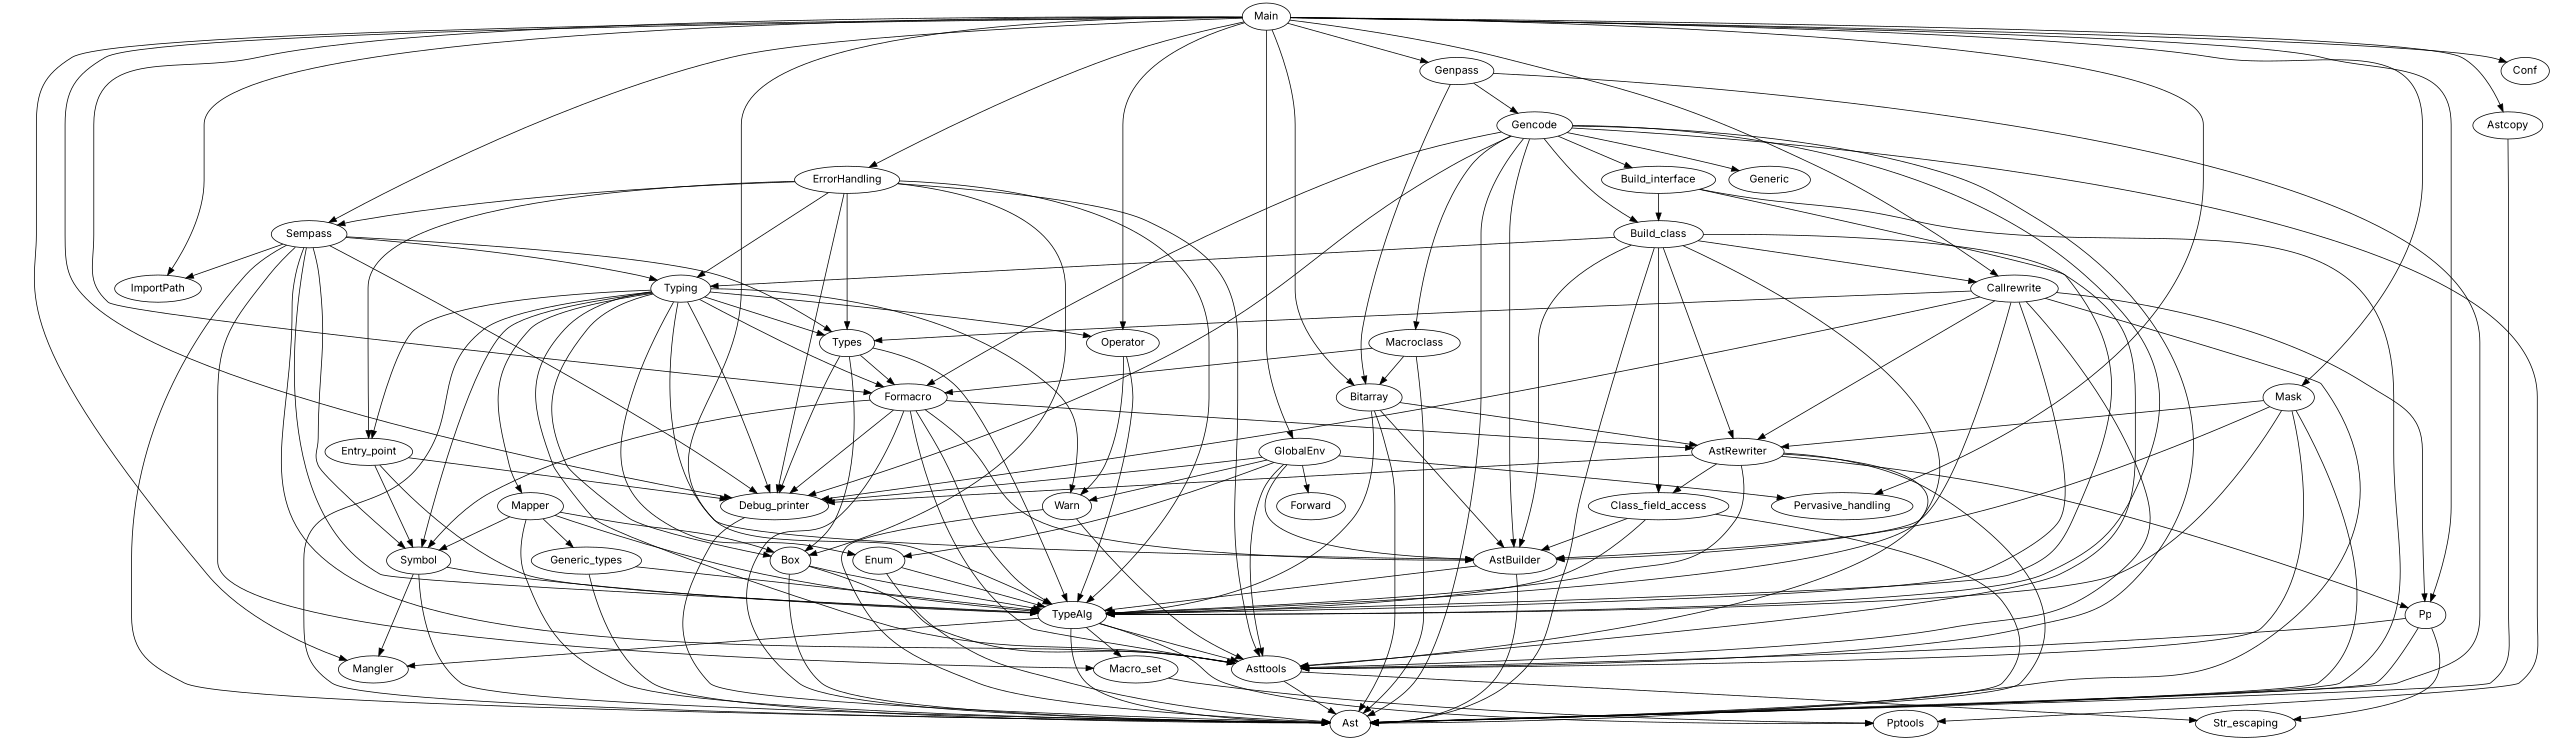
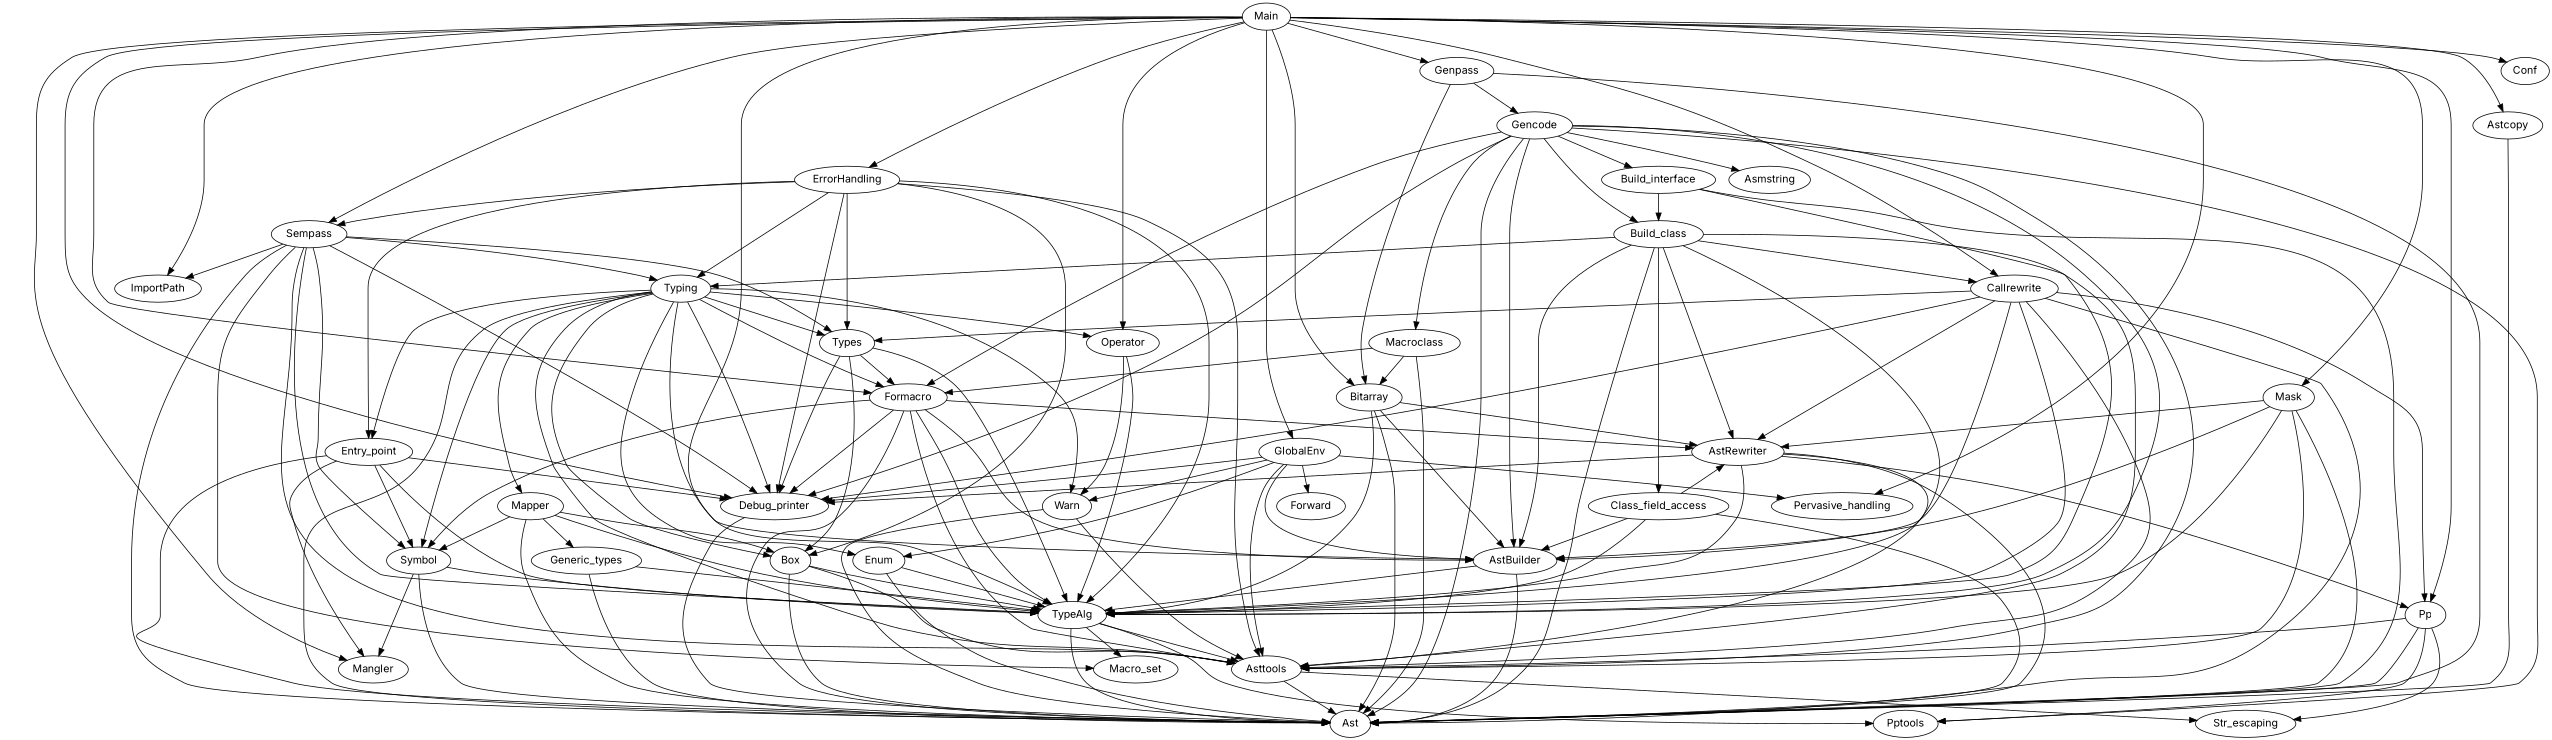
node "Generic": label "Generic" -> "Asmstring"
edge "AstRewriter" -> "Class_field_access": reversed
edge "TypeAlg" -> "Mangler": now "Entry_point" -> "Mangler"
edge "Entry_point" -> "Ast": added
edge "Macro_set" -> "Pptools": now "Pp" -> "Pptools"
